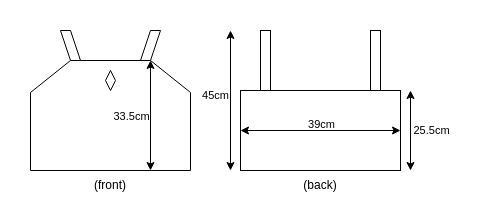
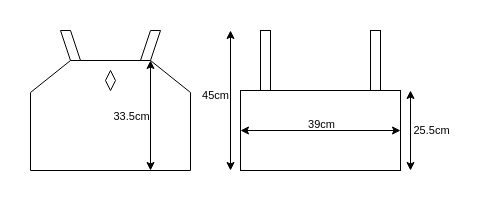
node "(front)": removed
node "(back)": removed
